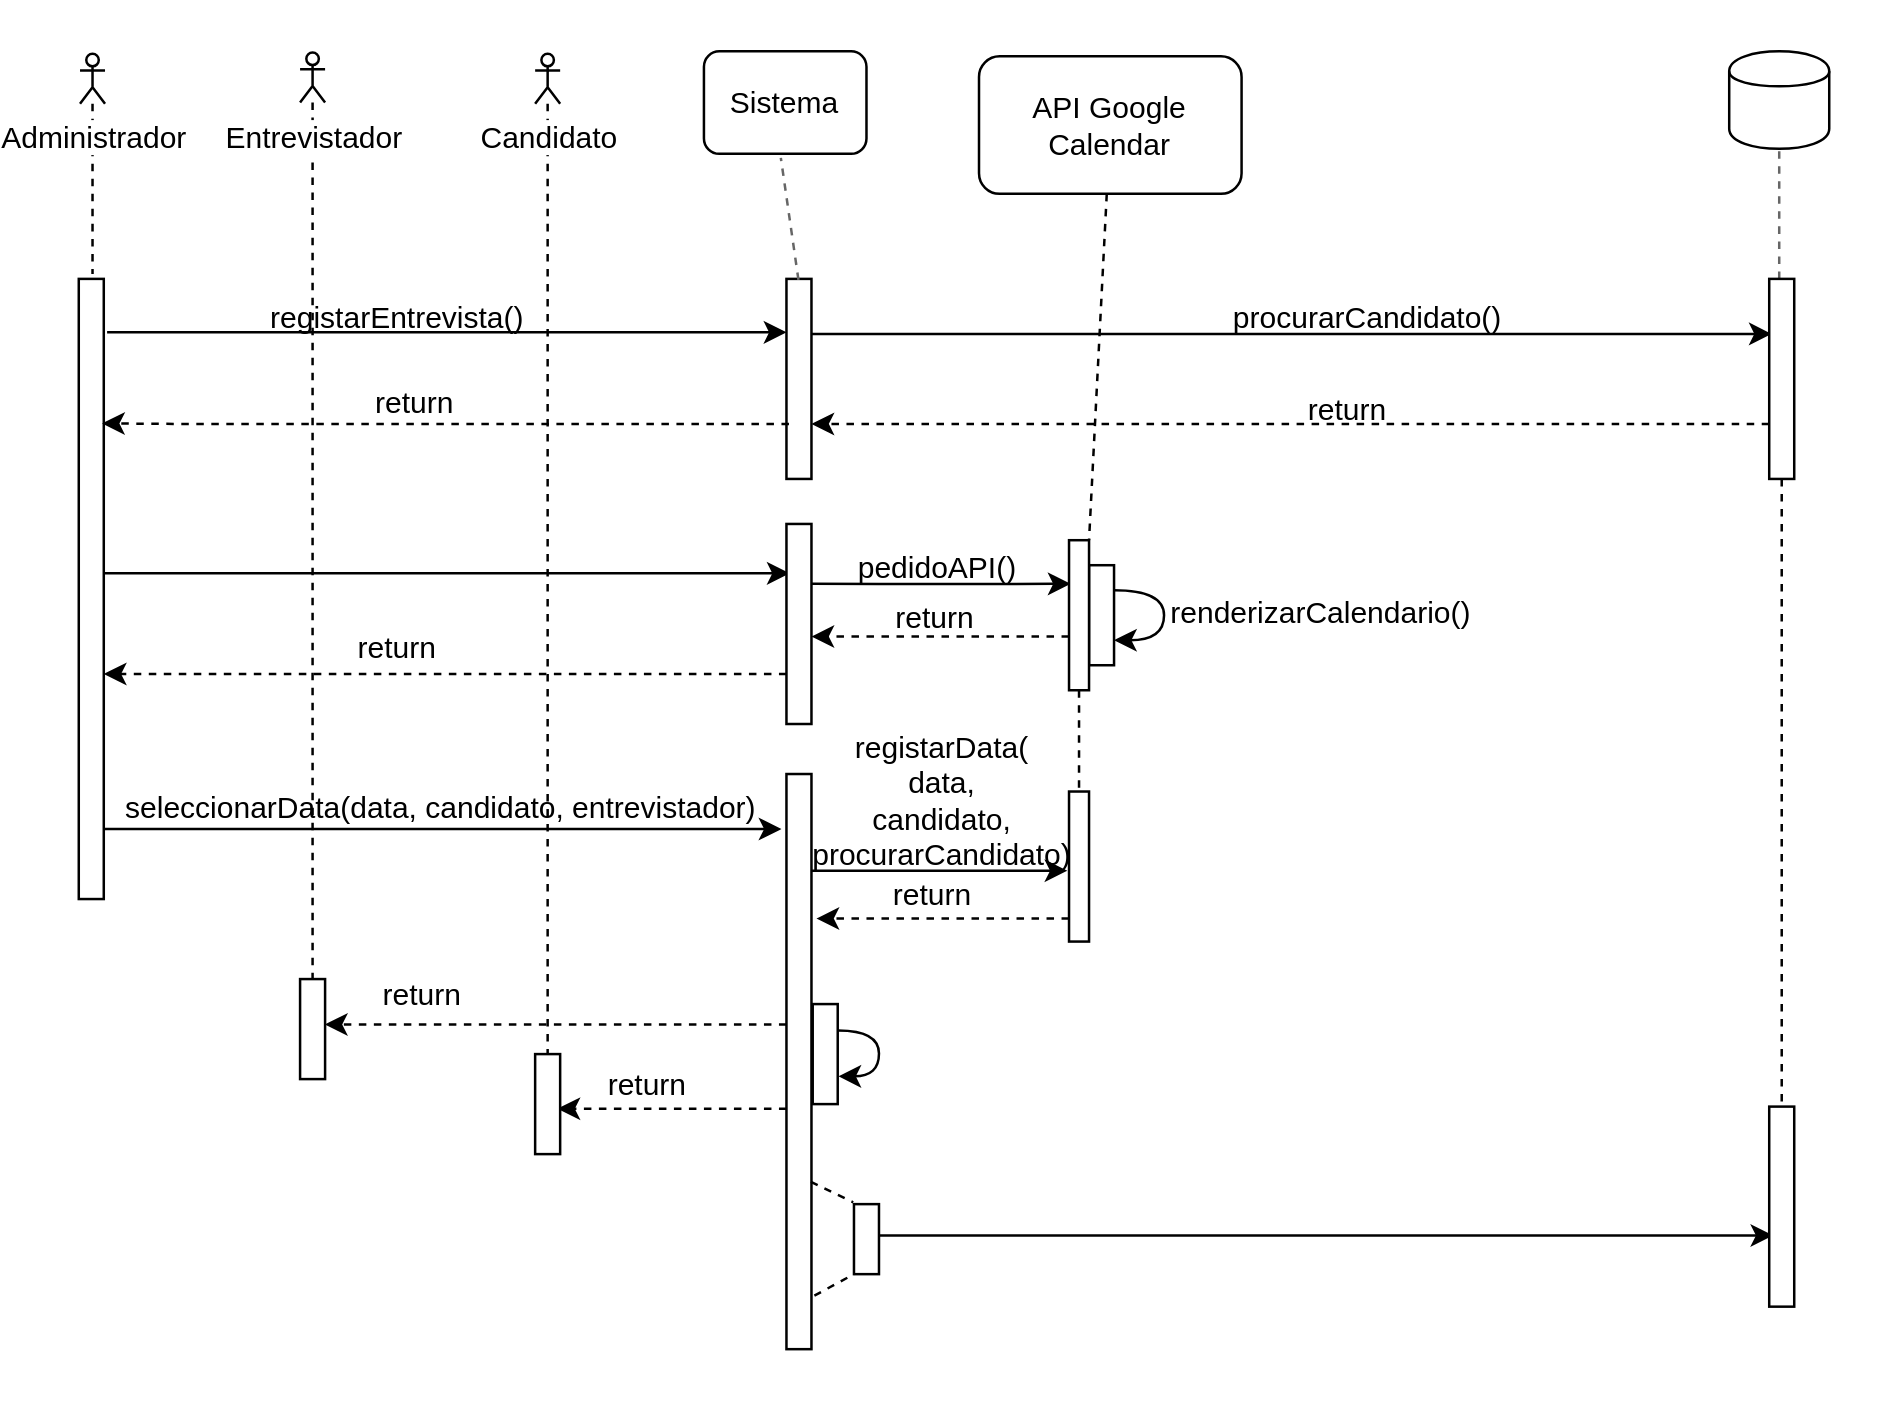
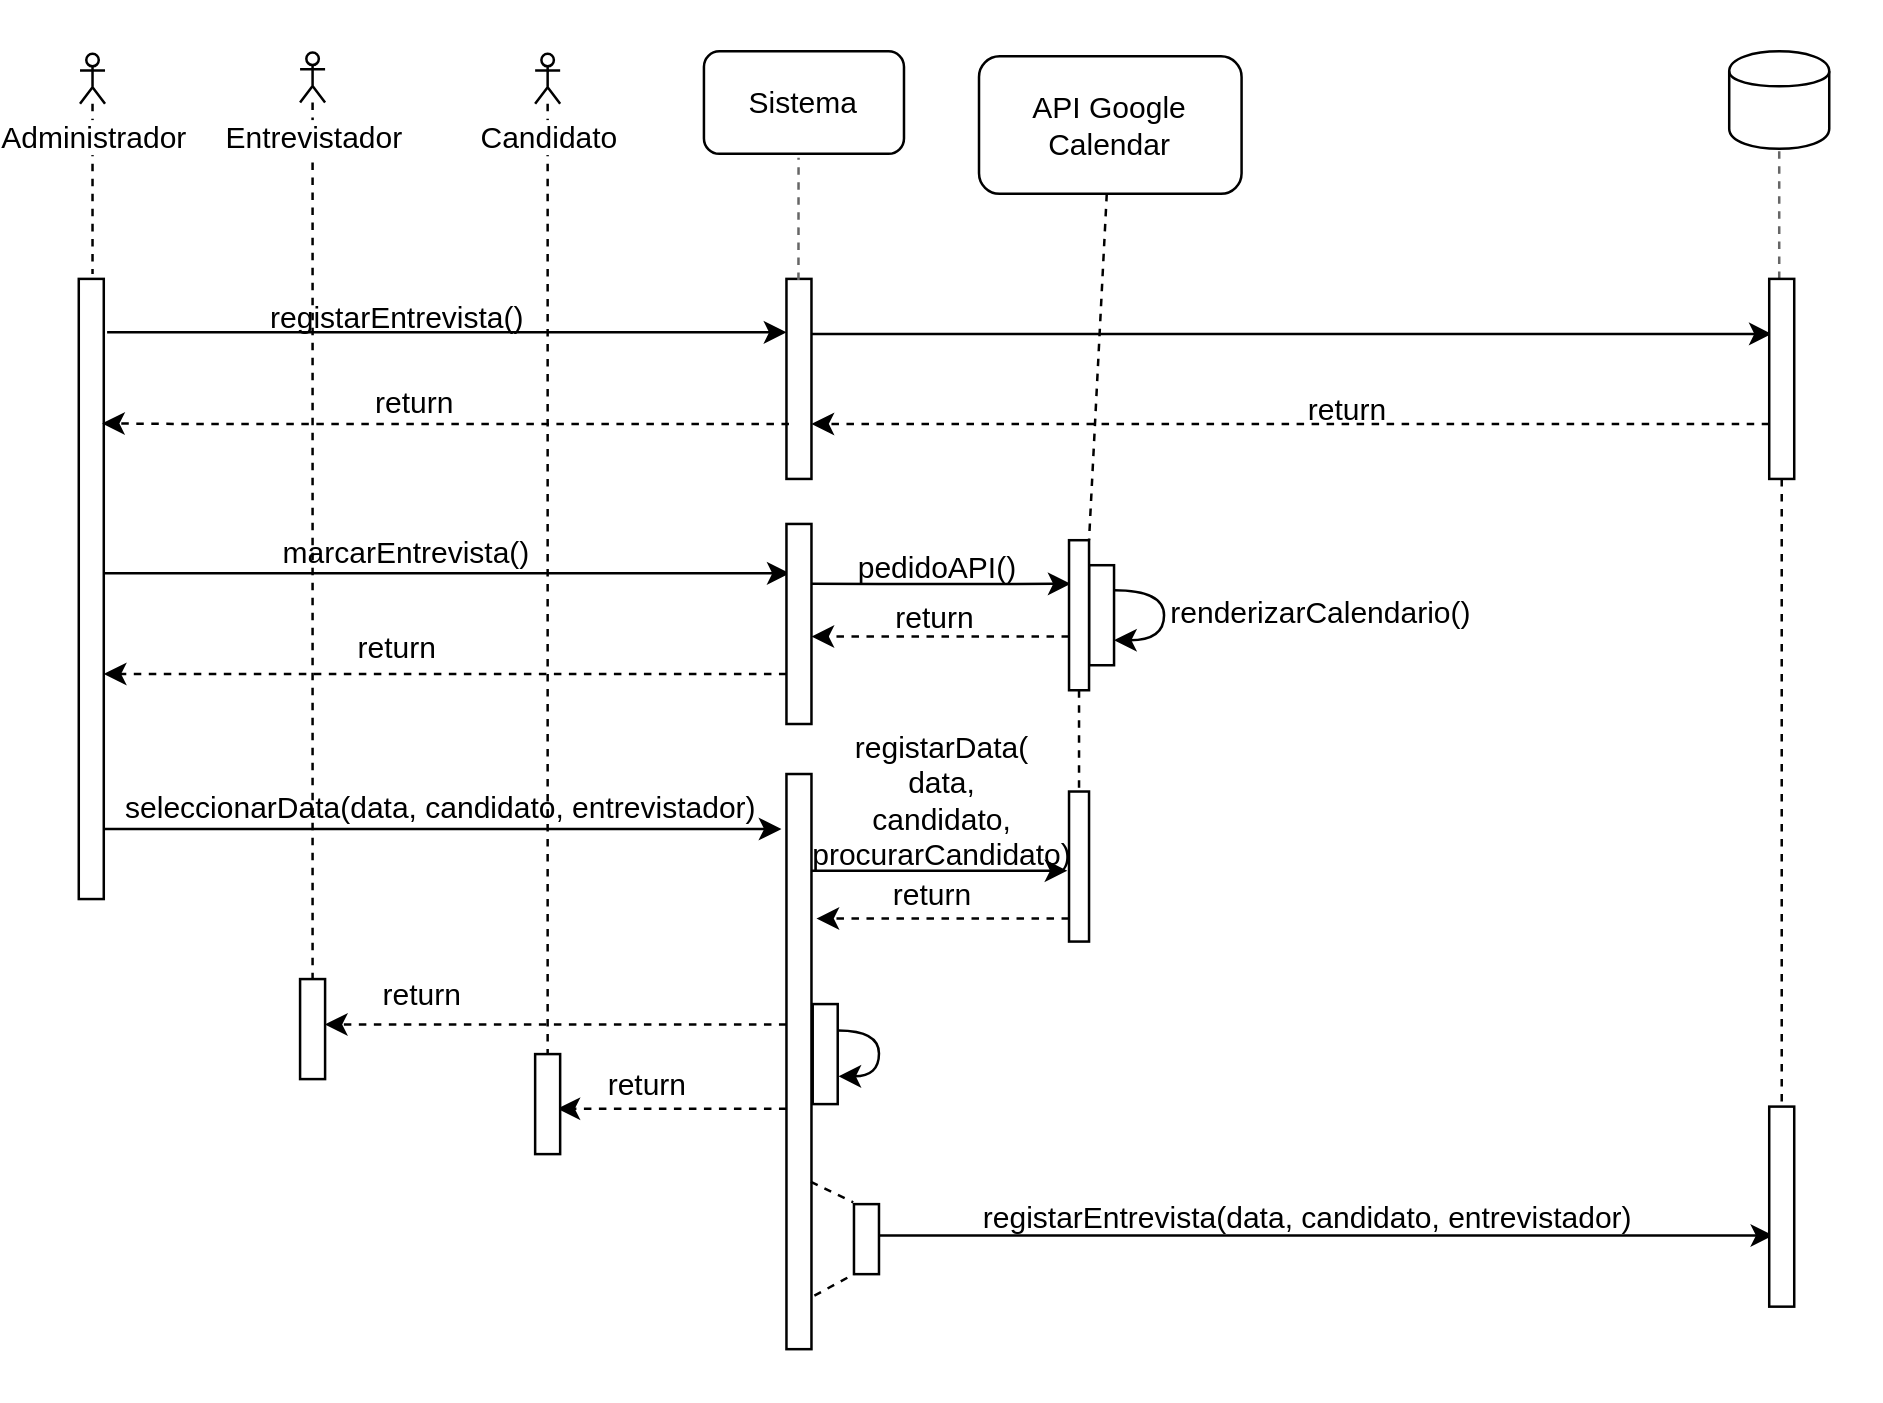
node "Sistema": size 163x103 -> 200x103
node "procurarCandidato()": removed
node "marcarEntrevista()": added
node "registarEntrevista(data, candidato, entrevistador)": added
